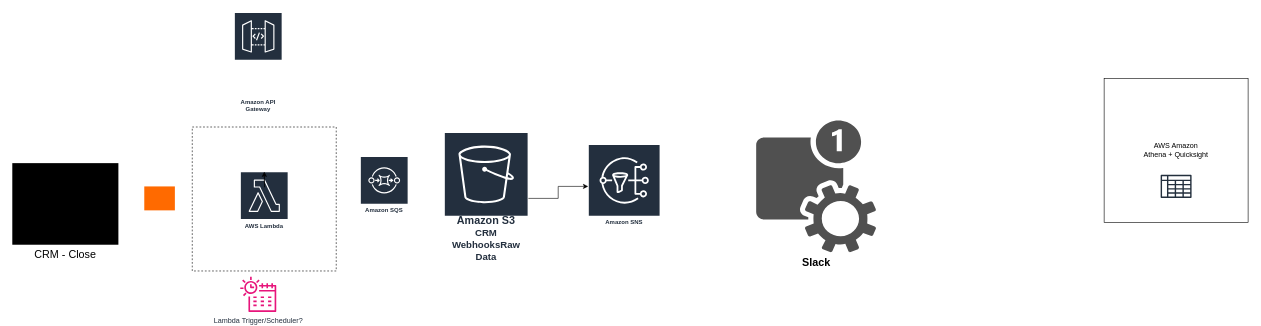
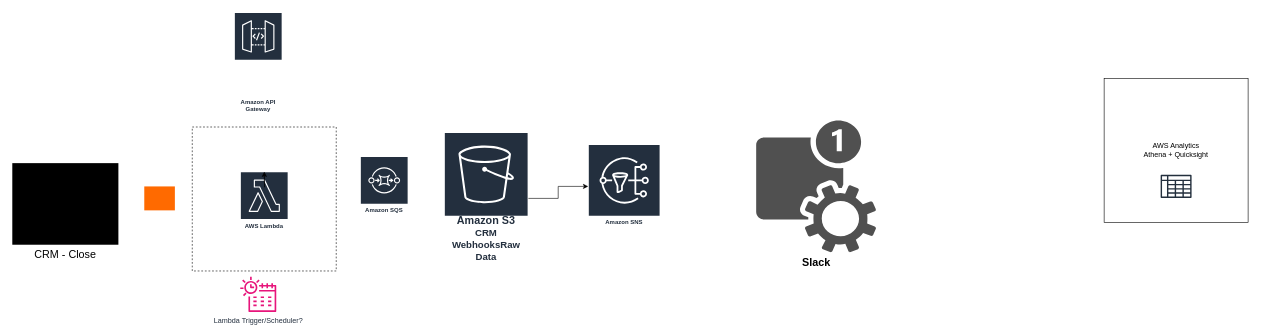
node "AWS Amazon Athena + Quicksight": label "AWS Amazon Athena + Quicksight" -> "AWS Analytics Athena + Quicksight"
